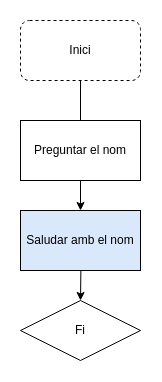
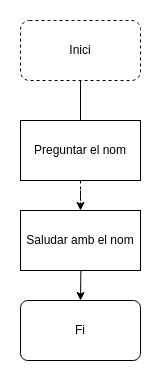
edge "Preguntar el nom" -> "Saludar amb el nom": style solid -> dashed
node "Saludar amb el nom": fillcolor #dae8fc -> #ffffff
node "Fi": shape diamond -> rounded rectangle
